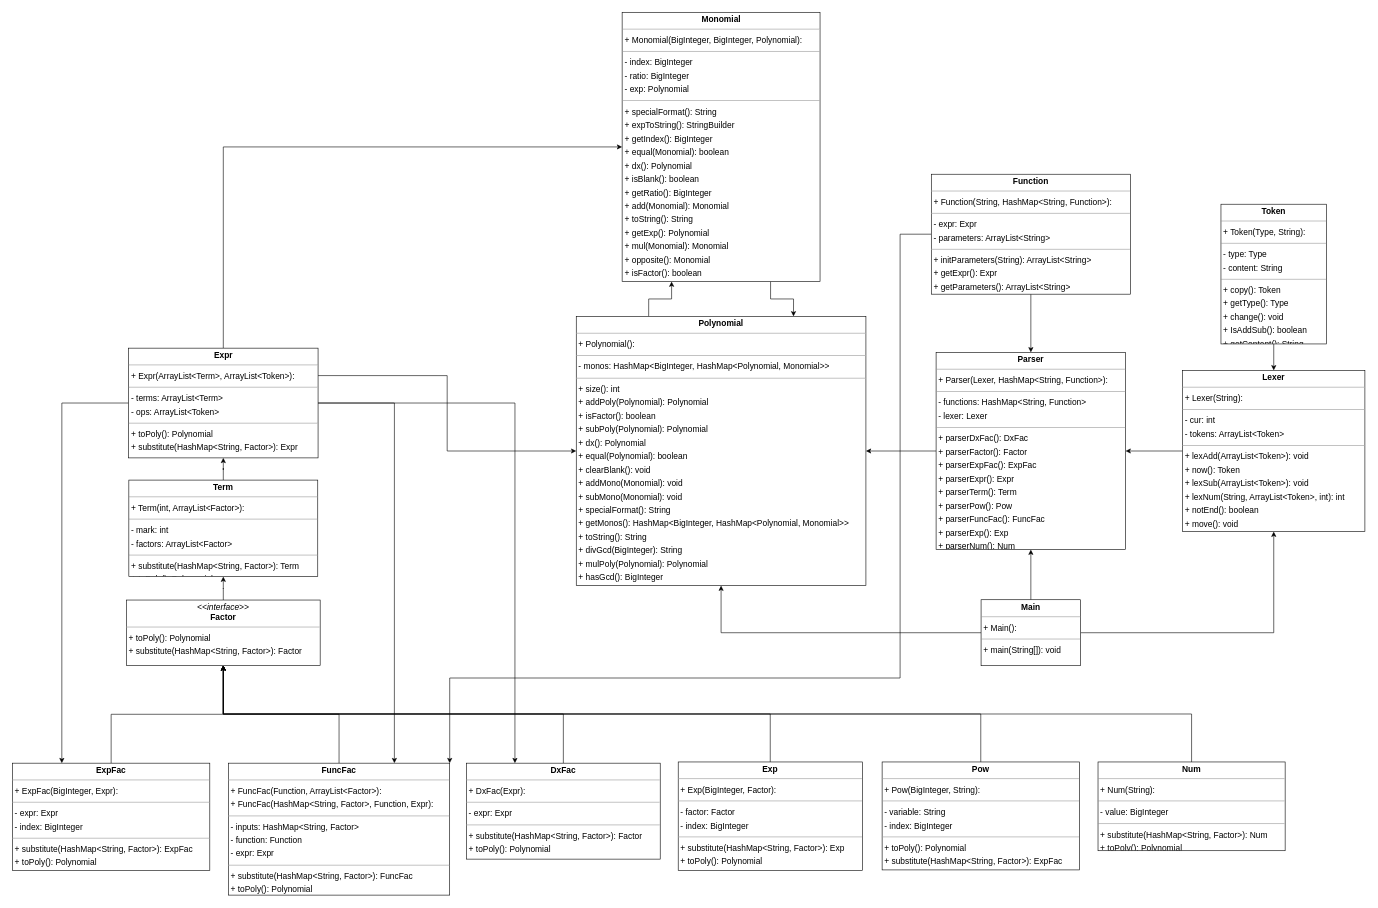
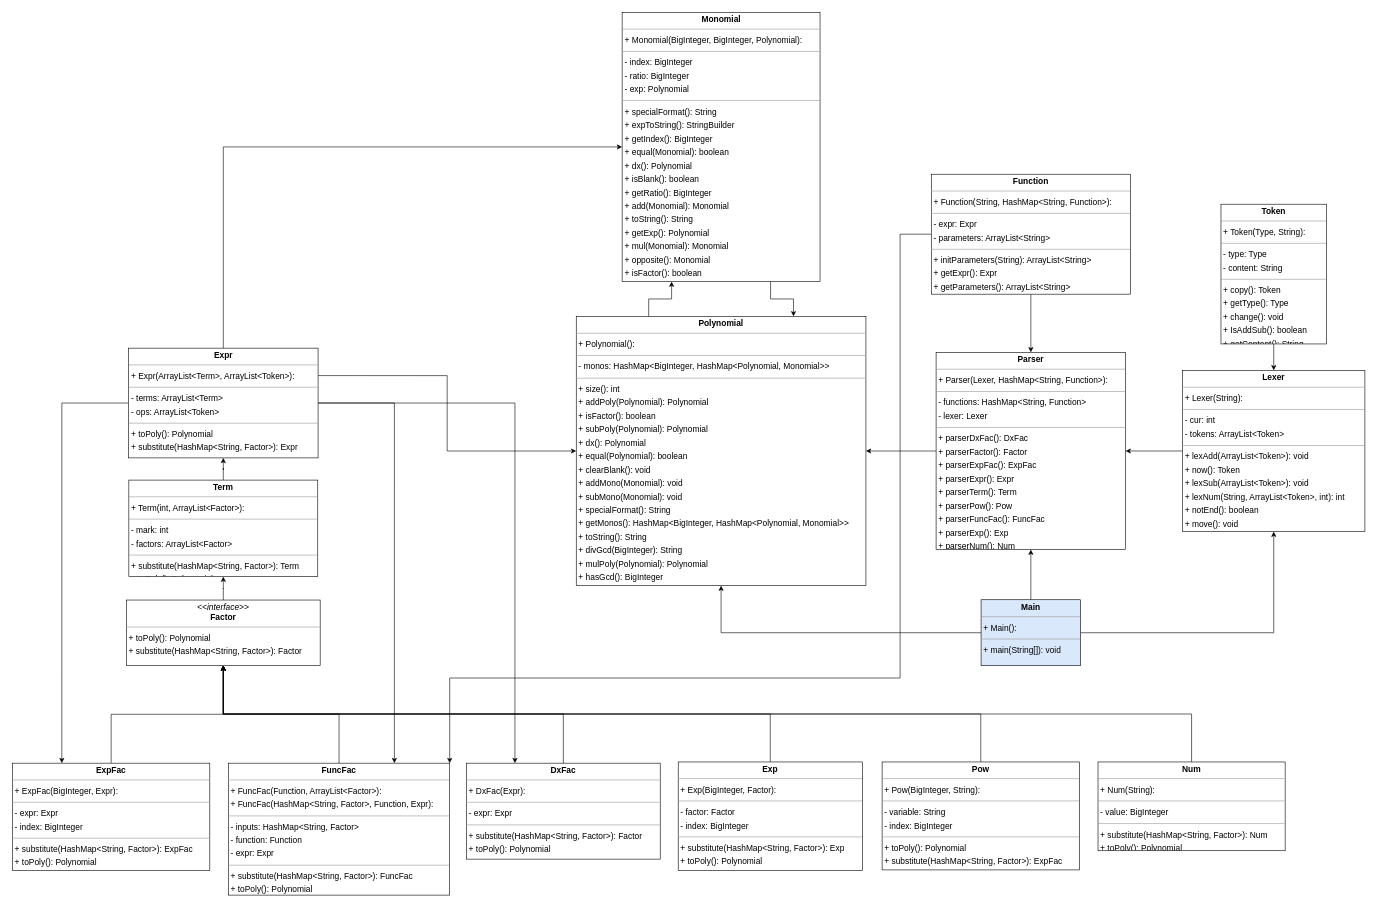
node "Main + Main(): + main(String[]): void": fillcolor #ffffff -> #dae8fc
